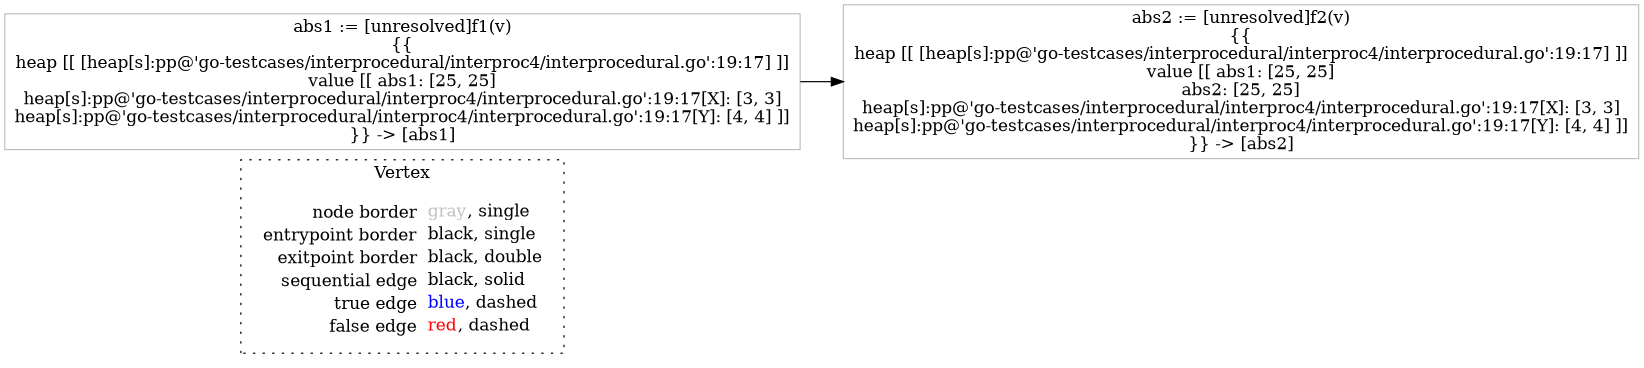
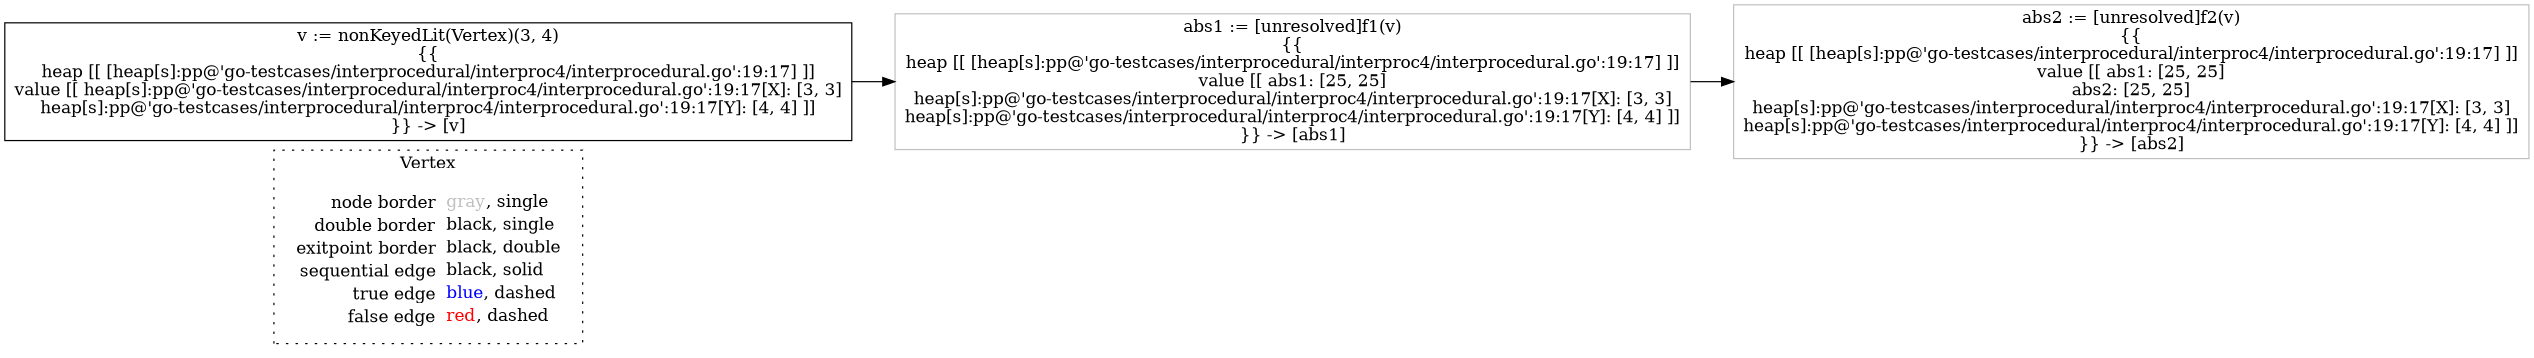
node "v := nonKeyedLit(Vertex)(3, 4)": added
node "node border": text "entrypoint border" -> "double border"
